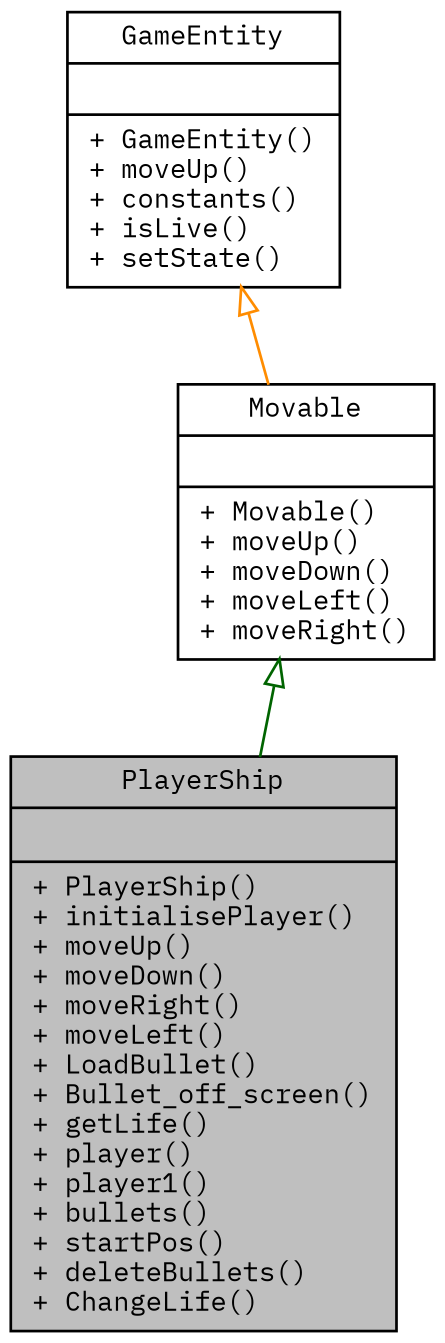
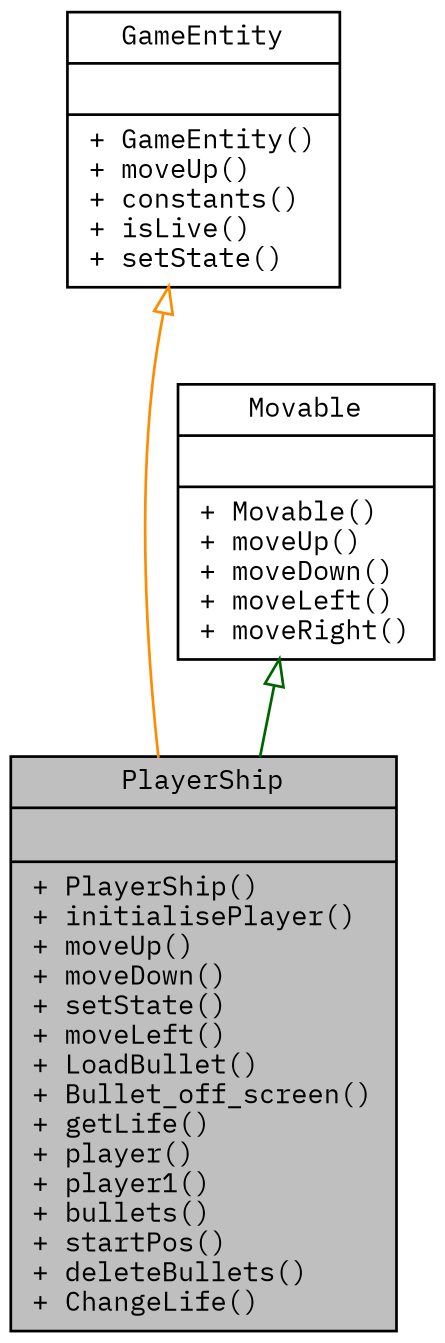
edge "Movable" -> "GameEntity": now "PlayerShip" -> "GameEntity"
node "PlayerShip": text "+ moveRight()" -> "+ setState()"
